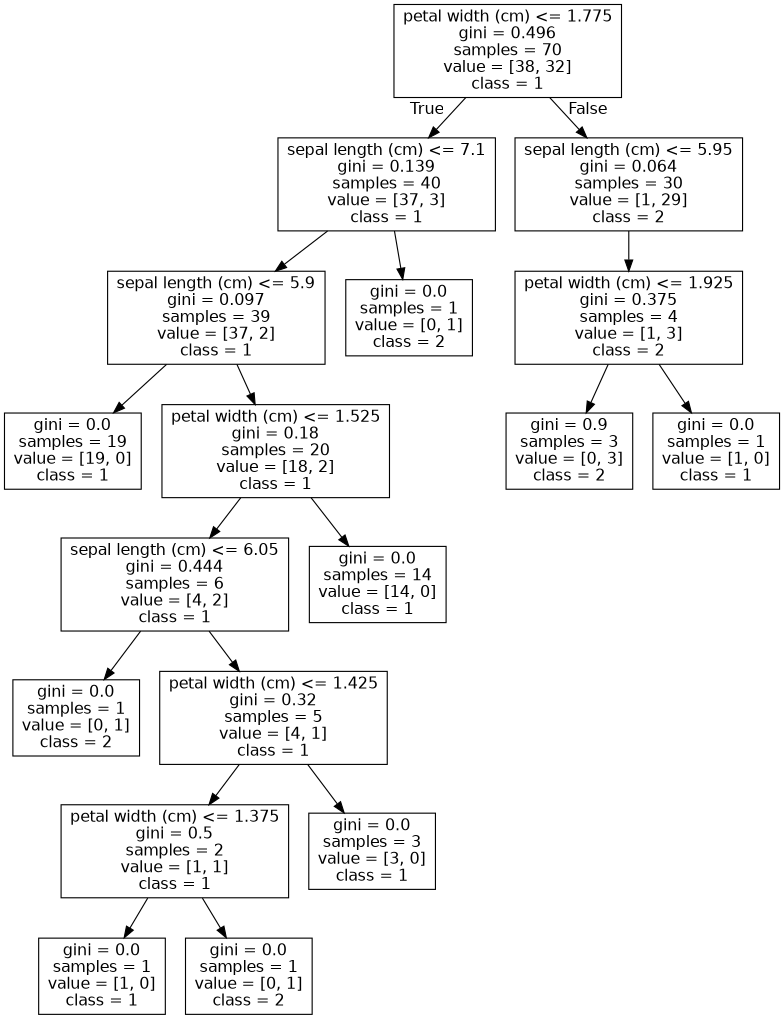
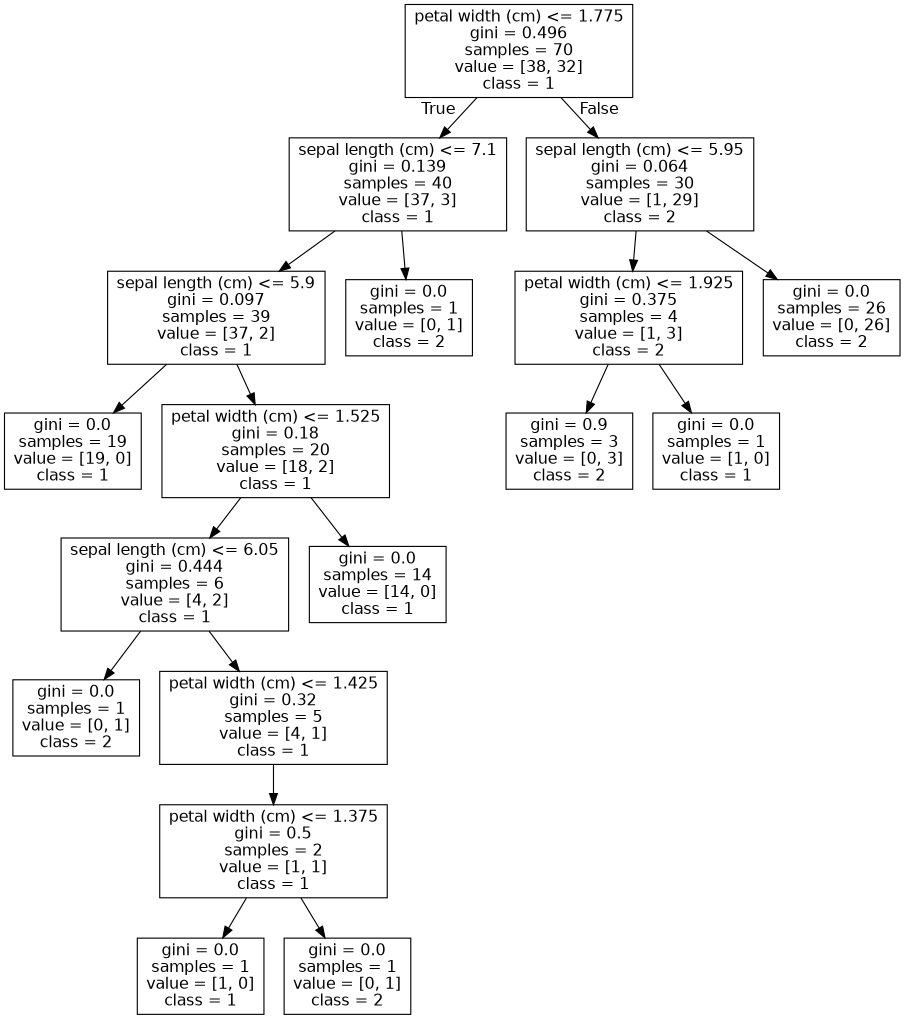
node "gini = 0.0 samples = 26 value = [0, 26] class = 2": added
node "gini = 0.0 samples = 3 value = [3, 0] class = 1": removed
